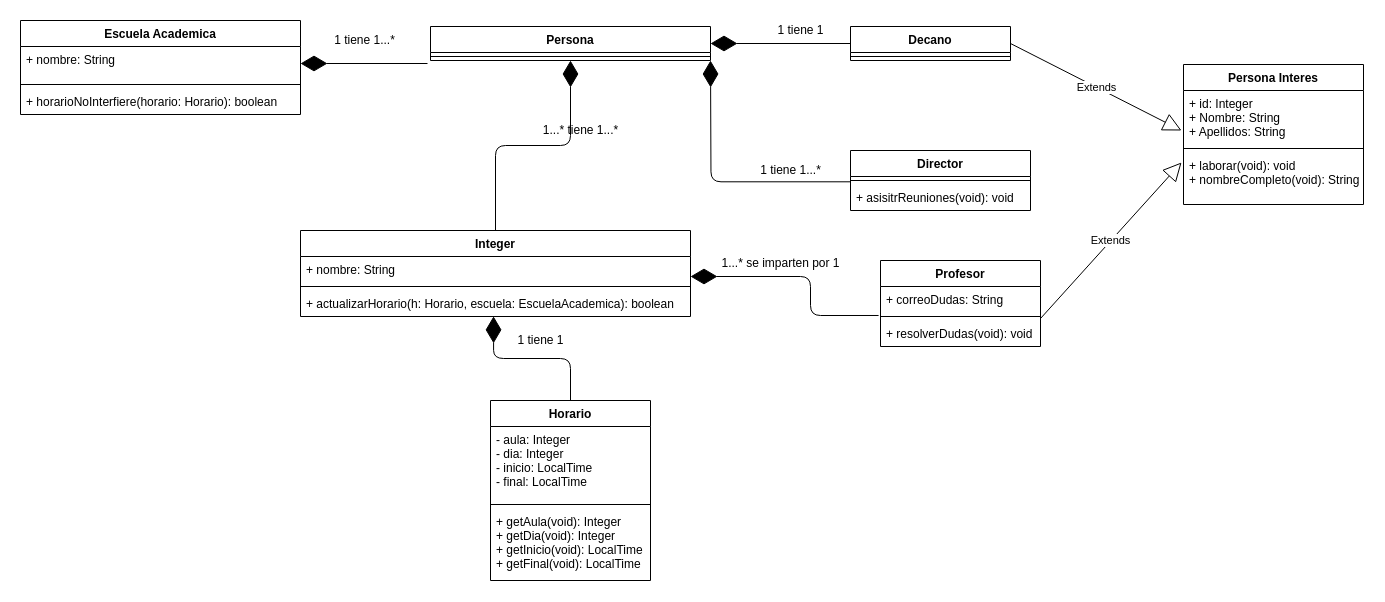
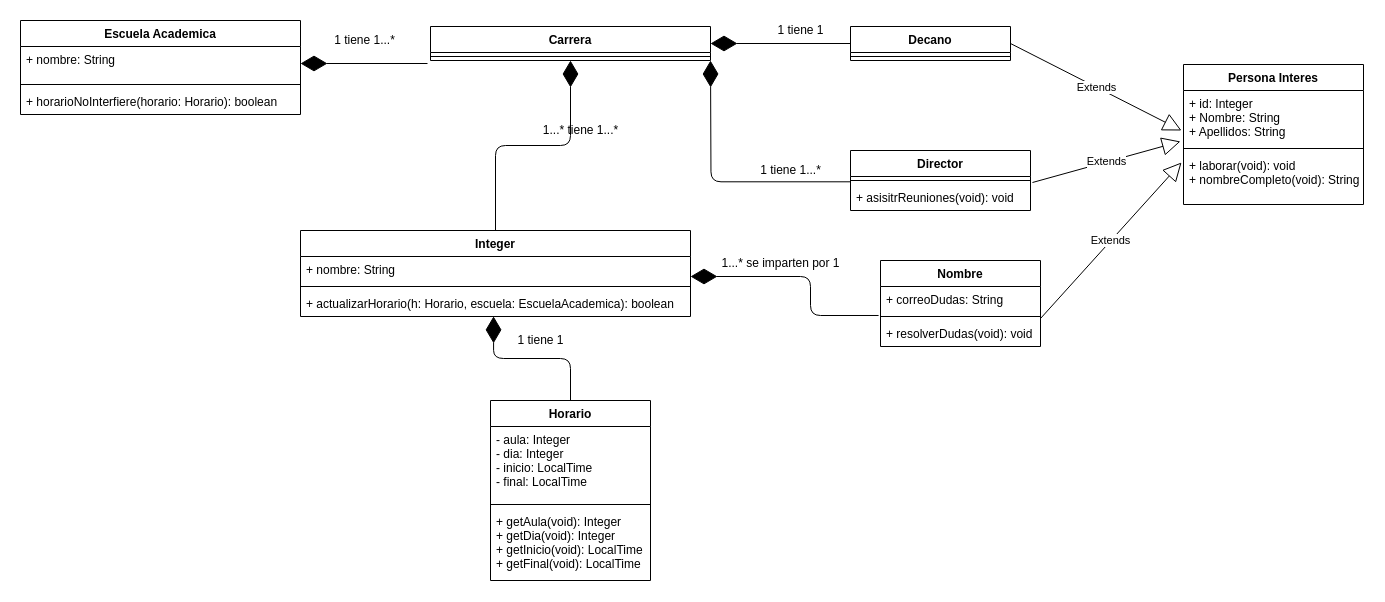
node "Persona": label "Persona" -> "Carrera"
edge "+ asisitrReuniones(void): void" -> "+ id: Integer + Nombre: String + Apellidos: String": added, label "Extends"
node "Profesor": label "Profesor" -> "Nombre"
